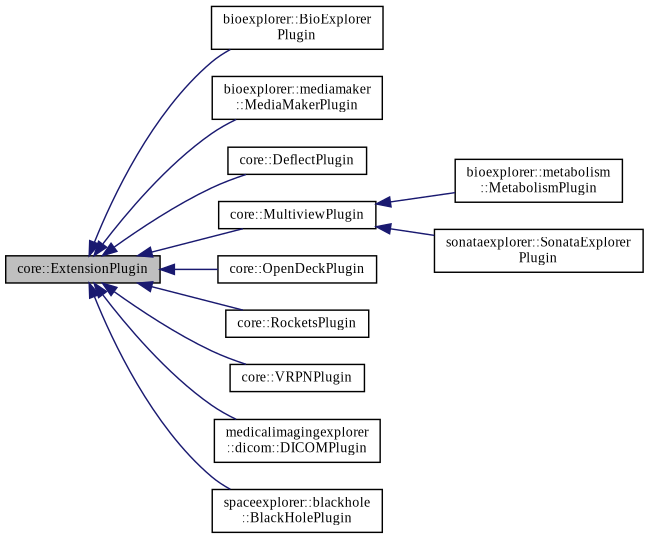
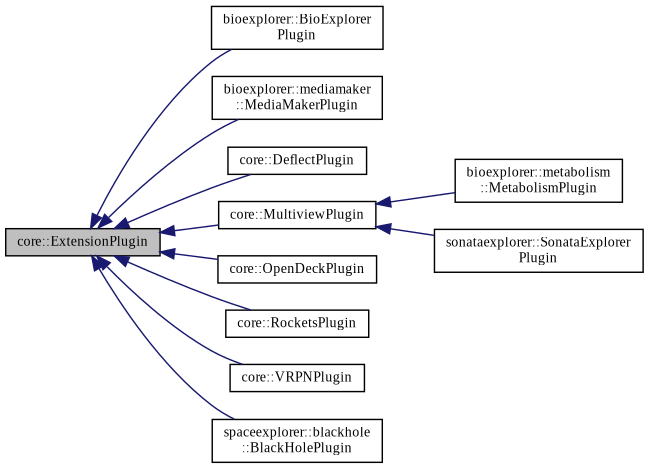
node "medicalimagingexplorer ::dicom::DICOMPlugin": removed
